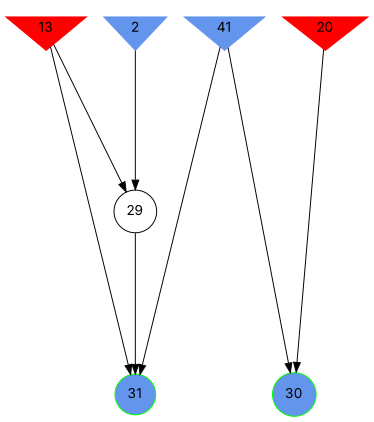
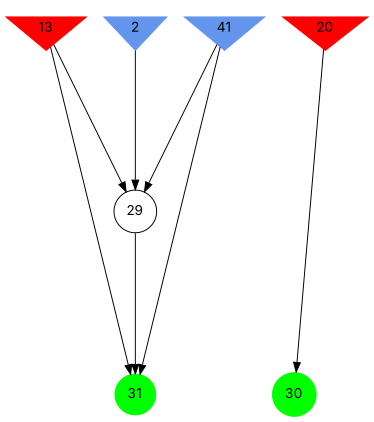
edge "41" -> "30": now "41" -> "29"
node "31": fillcolor cornflowerblue -> green
node "30": fillcolor cornflowerblue -> green
